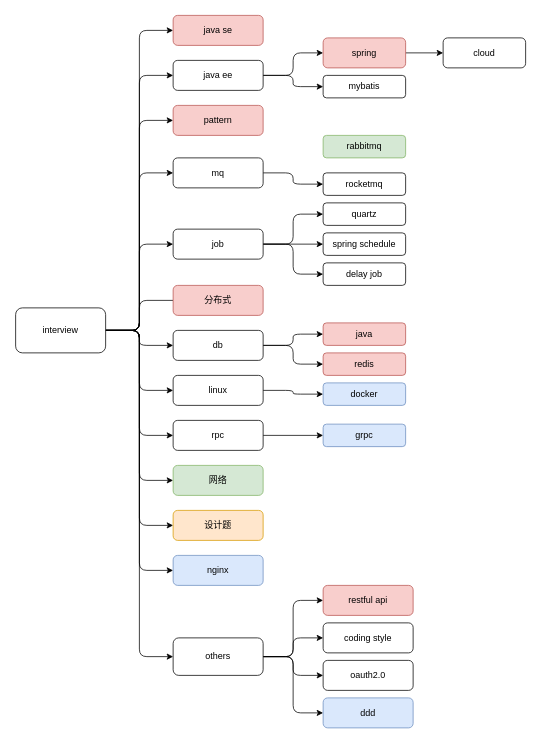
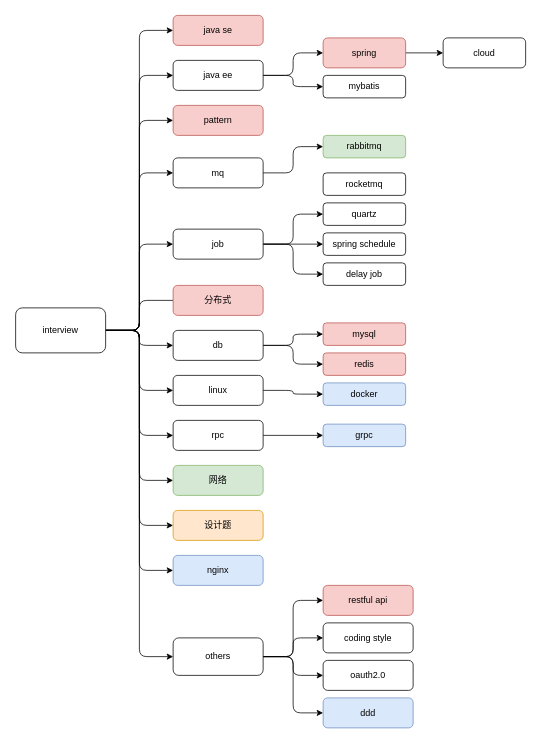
edge "mq" -> "rabbitmq": added
edge "mq" -> "rocketmq": removed
node "java": label "java" -> "mysql"
